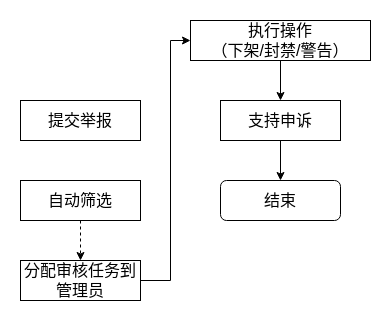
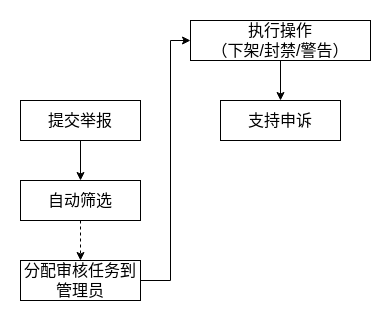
edge "提交举报" -> "自动筛选": added
edge "支持申诉" -> "结束": removed
node "结束": removed
